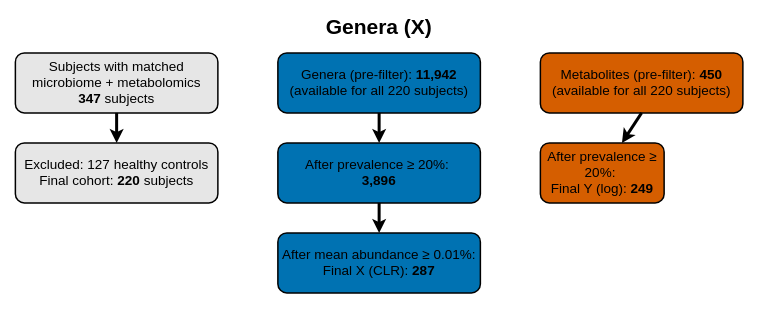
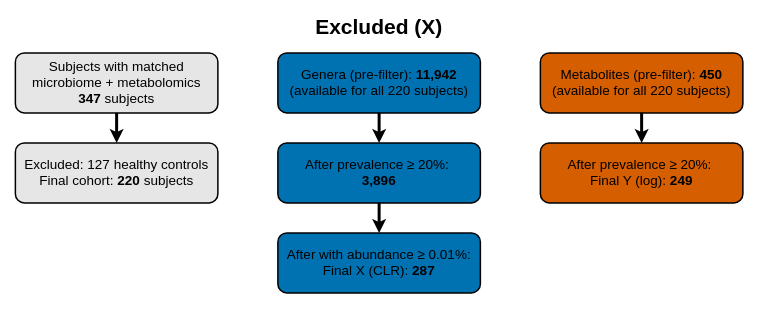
node "Genera (X)": label "Genera (X)" -> "Excluded (X)"
node "After prevalence ≥ 20%: Final Y (log): 249": size 124x60 -> 203x60
node "After mean abundance ≥ 0.01%: Final X (CLR): 287": label "After mean abundance ≥ 0.01%: Final X (CLR): 287" -> "After with abundance ≥ 0.01%: Final X (CLR): 287"
